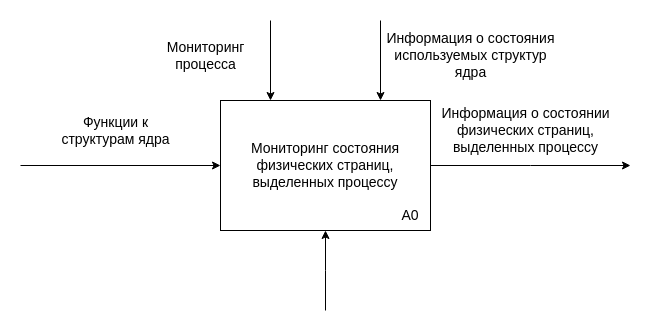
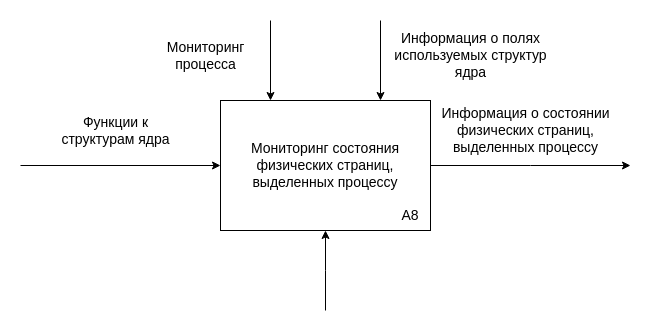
node "Информация о состояния используемых структур ядра": label "Информация о состояния используемых структур ядра" -> "Информация о полях используемых структур ядра"
node "А0": label "А0" -> "А8"
